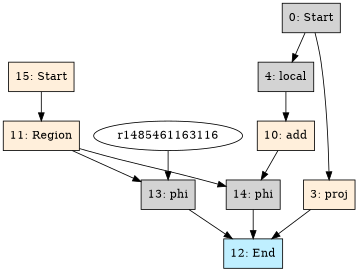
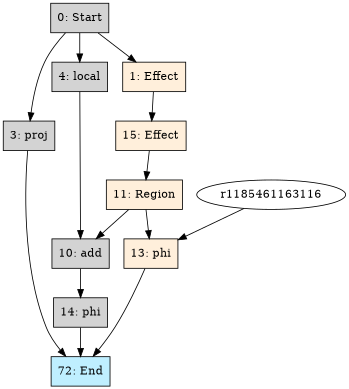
node "15: Start": label "15: Start" -> "15: Effect"
node "1: Effect": added
node "r1485461163116": label "r1485461163116" -> "r1185461163116"
node "10: add": fillcolor antiquewhite1 -> lightgrey
edge "11: Region" -> "14: phi": now "11: Region" -> "10: add"
node "13: phi": fillcolor lightgrey -> antiquewhite1
node "3: proj": fillcolor antiquewhite1 -> lightgrey
node "12: End": label "12: End" -> "72: End"
